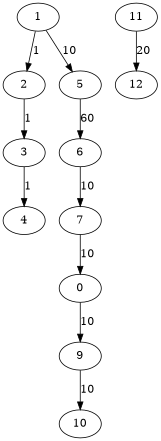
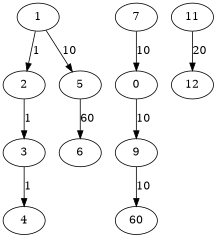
edge "6" -> "7": removed, label "10"
node "10": label "10" -> "60"
